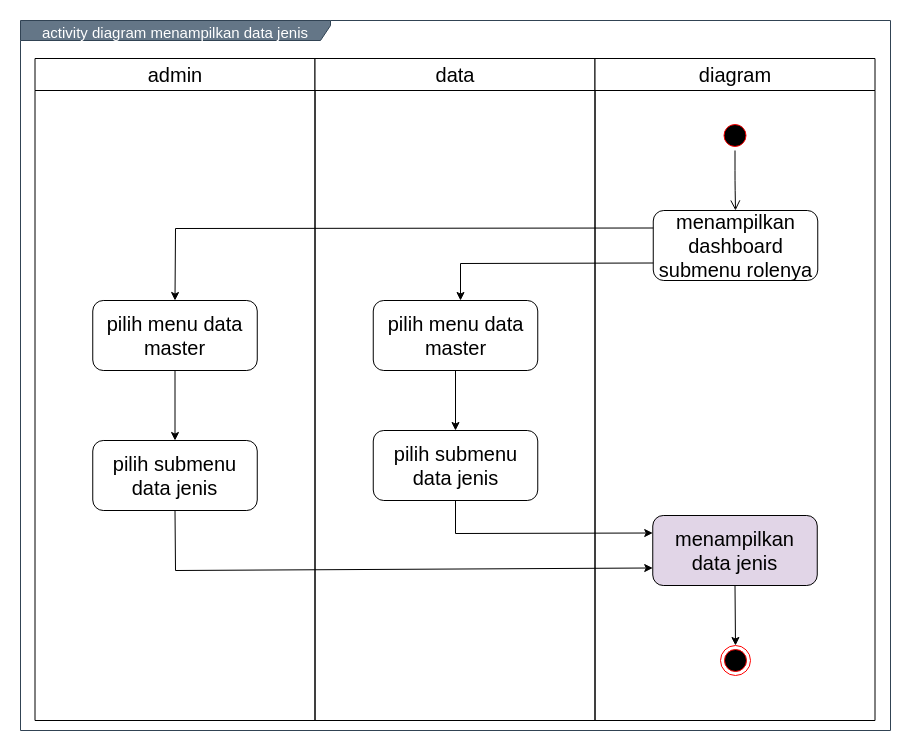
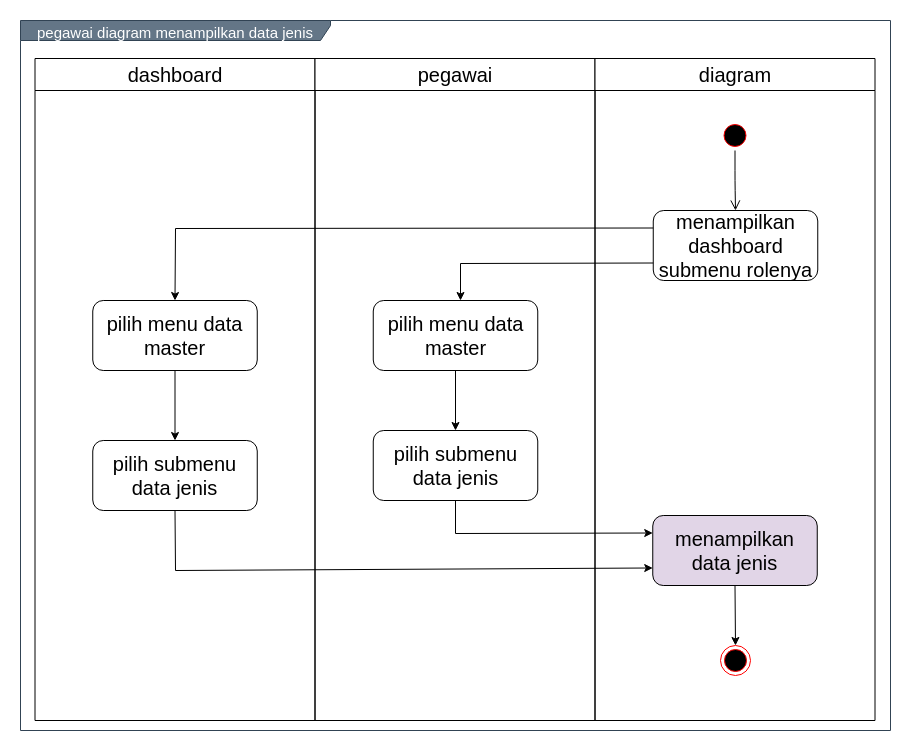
node "activity diagram menampilkan data jenis": label "activity diagram menampilkan data jenis" -> "pegawai diagram menampilkan data jenis"
node "admin": label "admin" -> "dashboard"
node "data": label "data" -> "pegawai"
